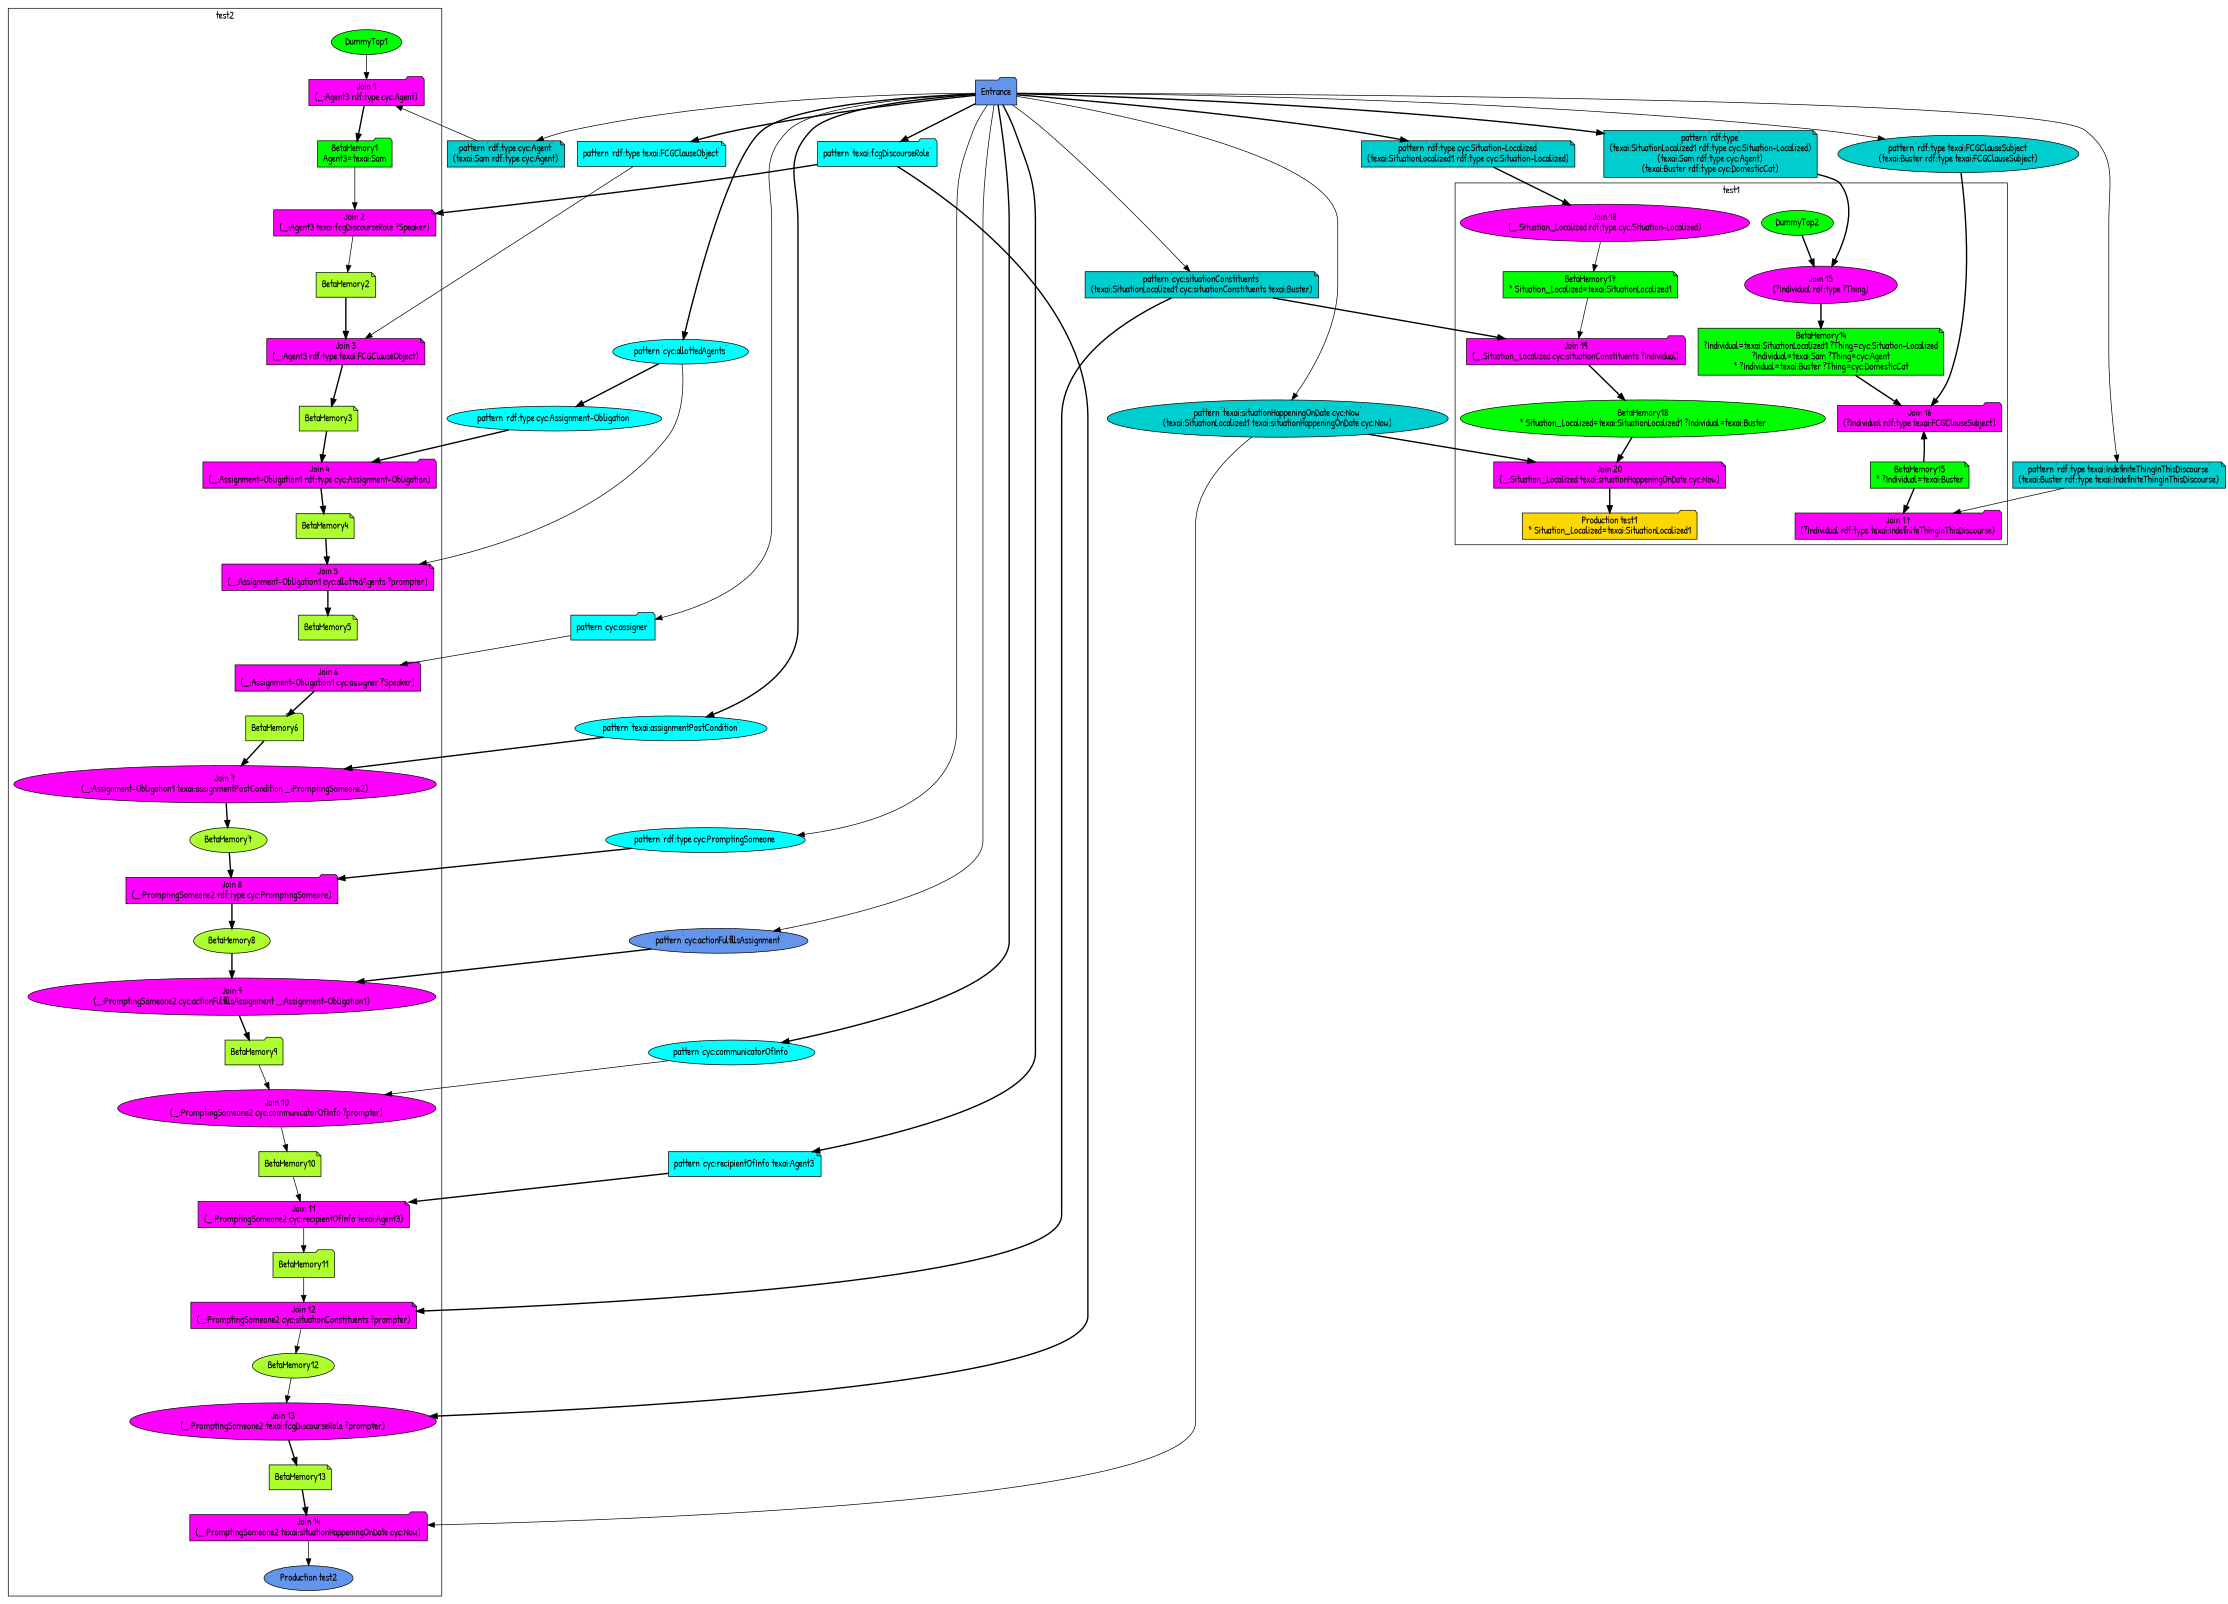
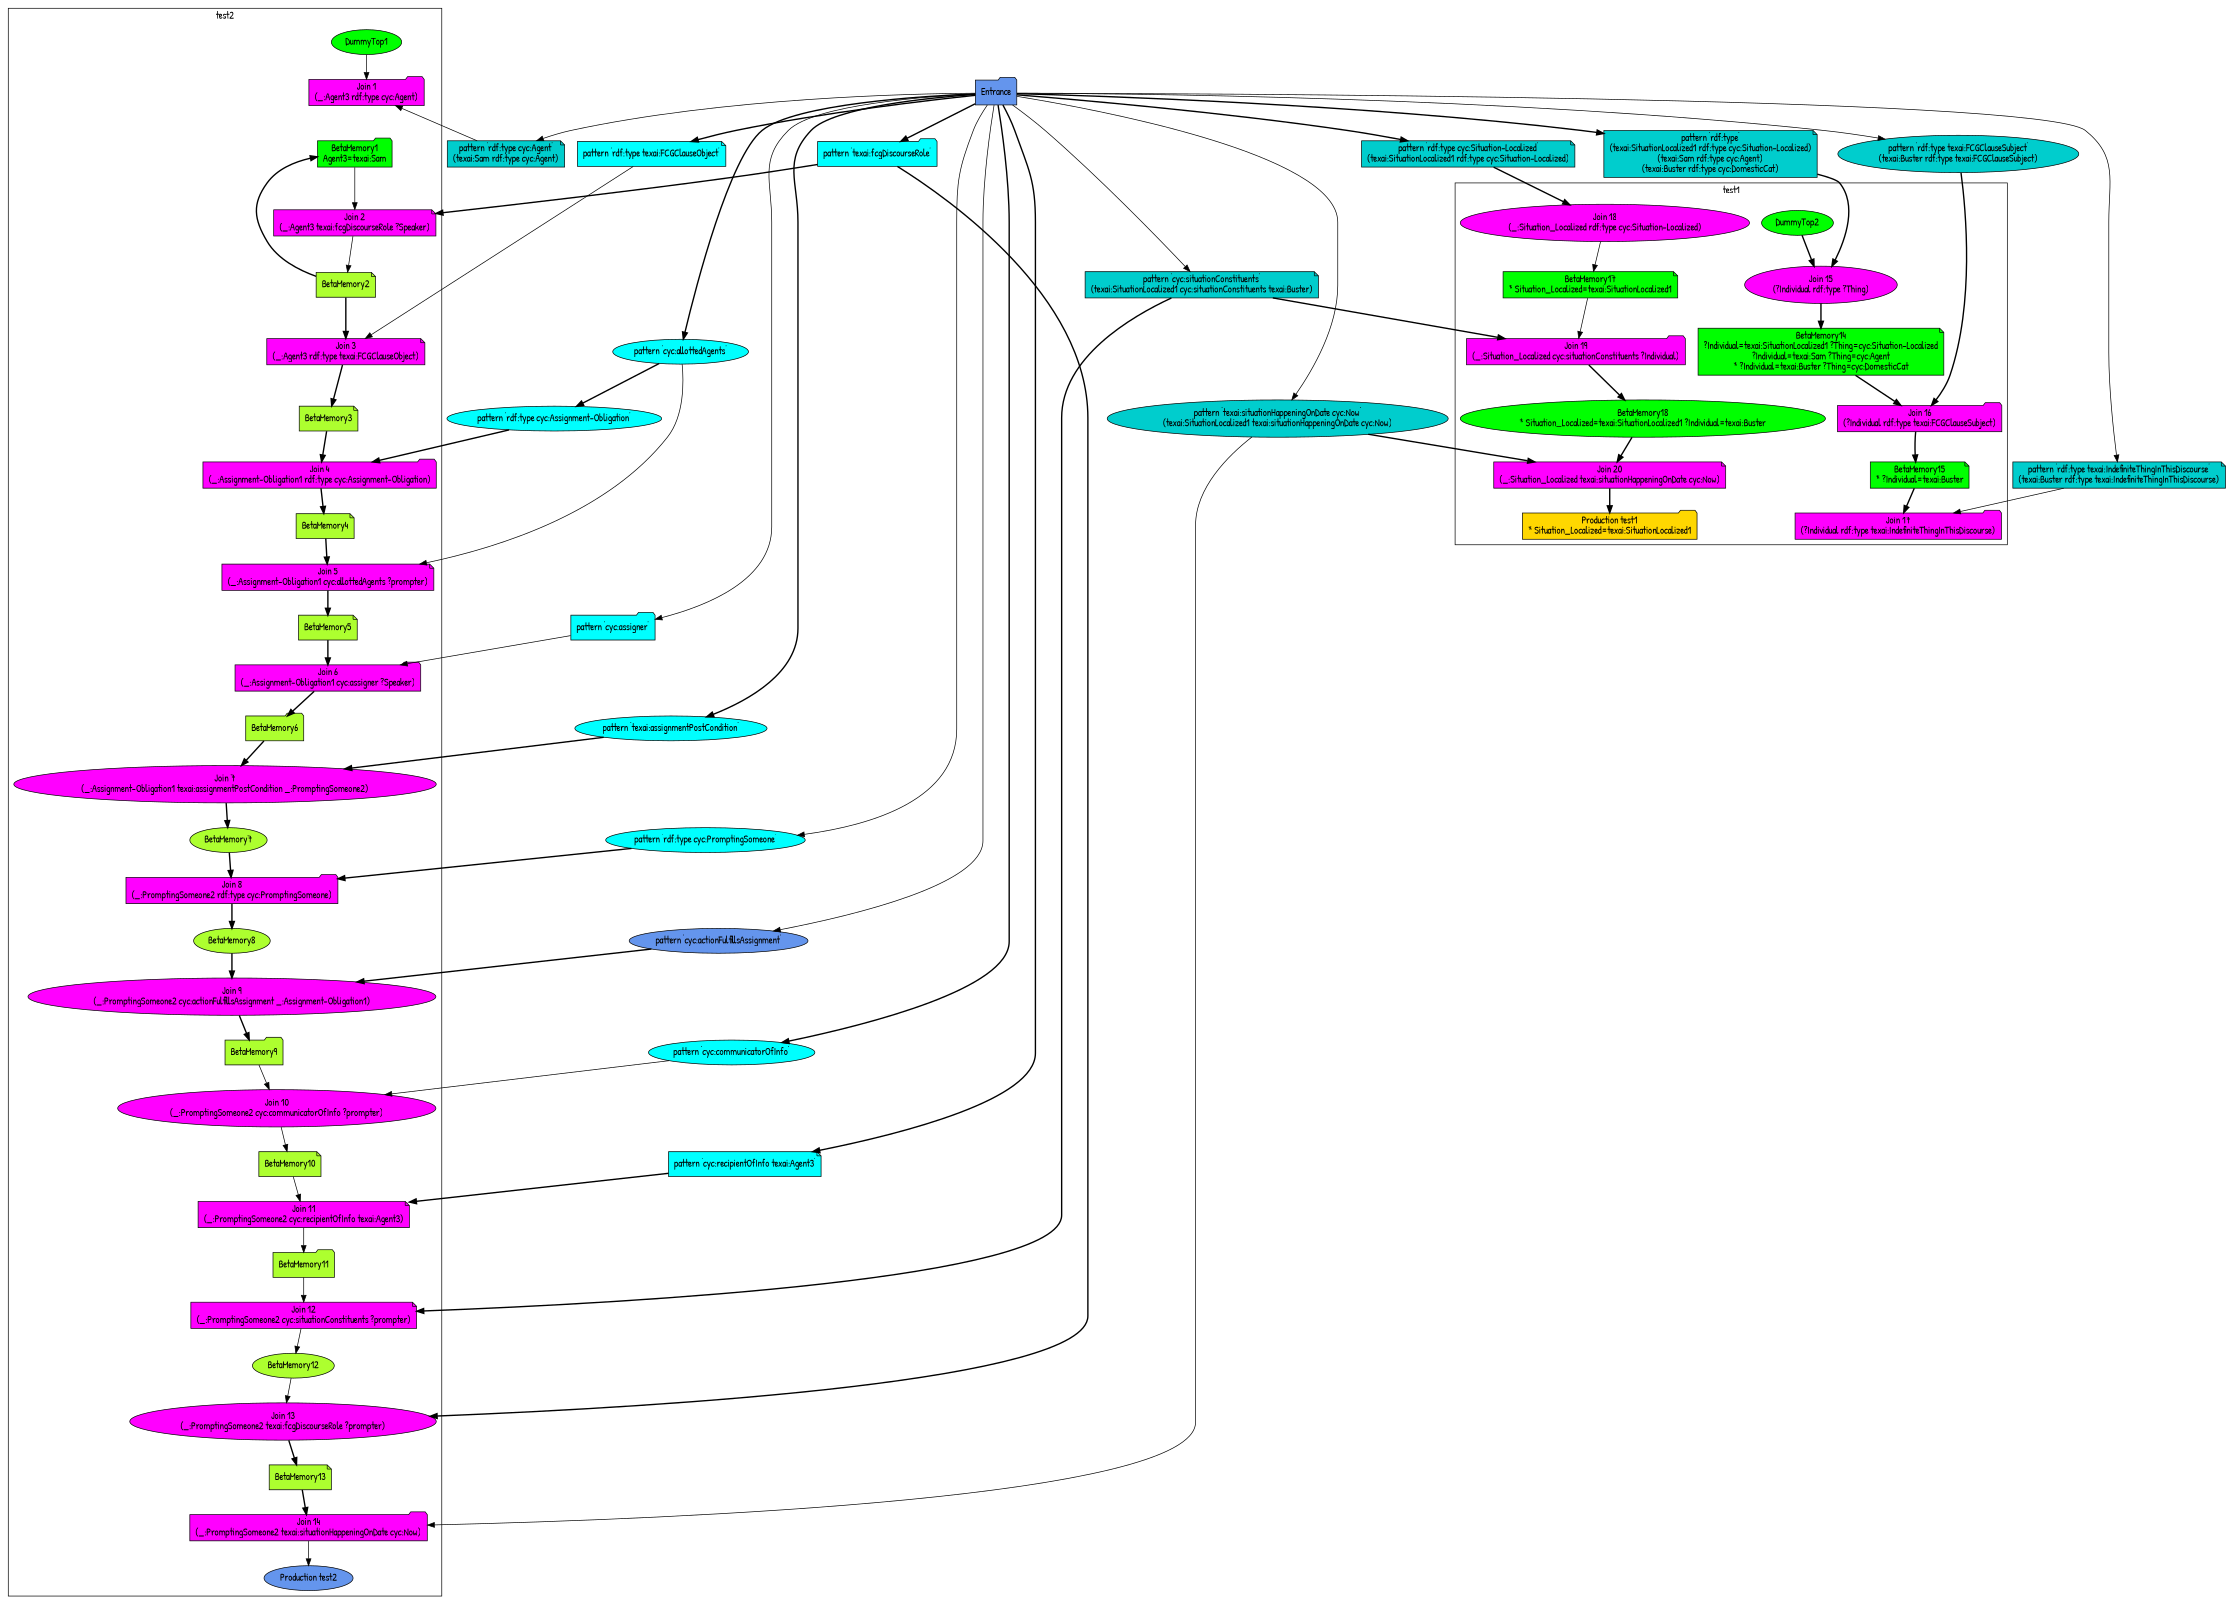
edge "Join 1 (_:Agent3 rdf:type cyc:Agent)" -> "BetaMemory1 Agent3=texai:Sam": now "BetaMemory2" -> "BetaMemory1 Agent3=texai:Sam"
edge "BetaMemory15 * ?Individual=texai:Buster" -> "Join 16 (?Individual rdf:type texai:FCGClauseSubject)": reversed
edge "BetaMemory5" -> "Join 6 (_:Assignment-Obligation1 cyc:assigner ?Speaker)": added
